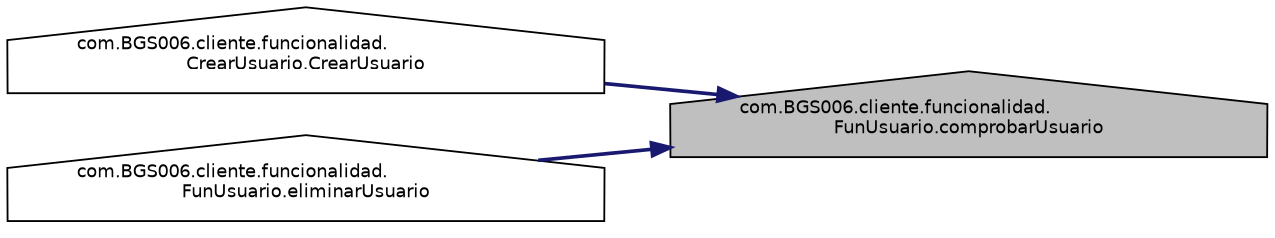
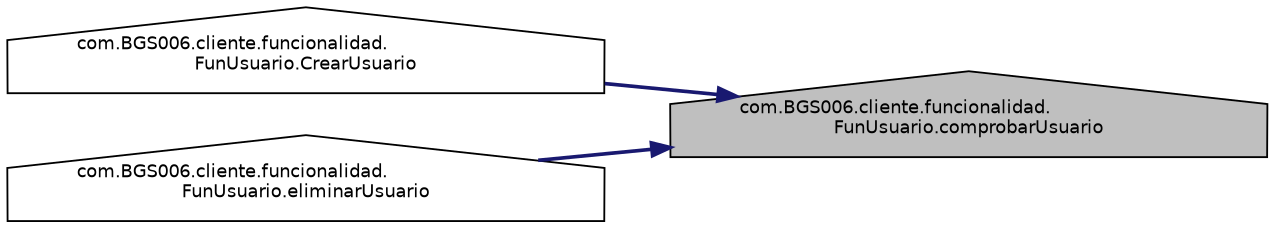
node "com.BGS006.cliente.funcionalidad. CrearUsuario.CrearUsuario": label "com.BGS006.cliente.funcionalidad. CrearUsuario.CrearUsuario" -> "com.BGS006.cliente.funcionalidad. FunUsuario.CrearUsuario"
